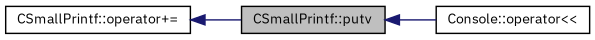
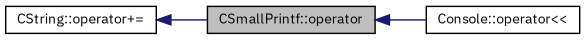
node "CSmallPrintf::operator+=": label "CSmallPrintf::operator+=" -> "CString::operator+="
node "CSmallPrintf::putv": label "CSmallPrintf::putv" -> "CSmallPrintf::operator"
